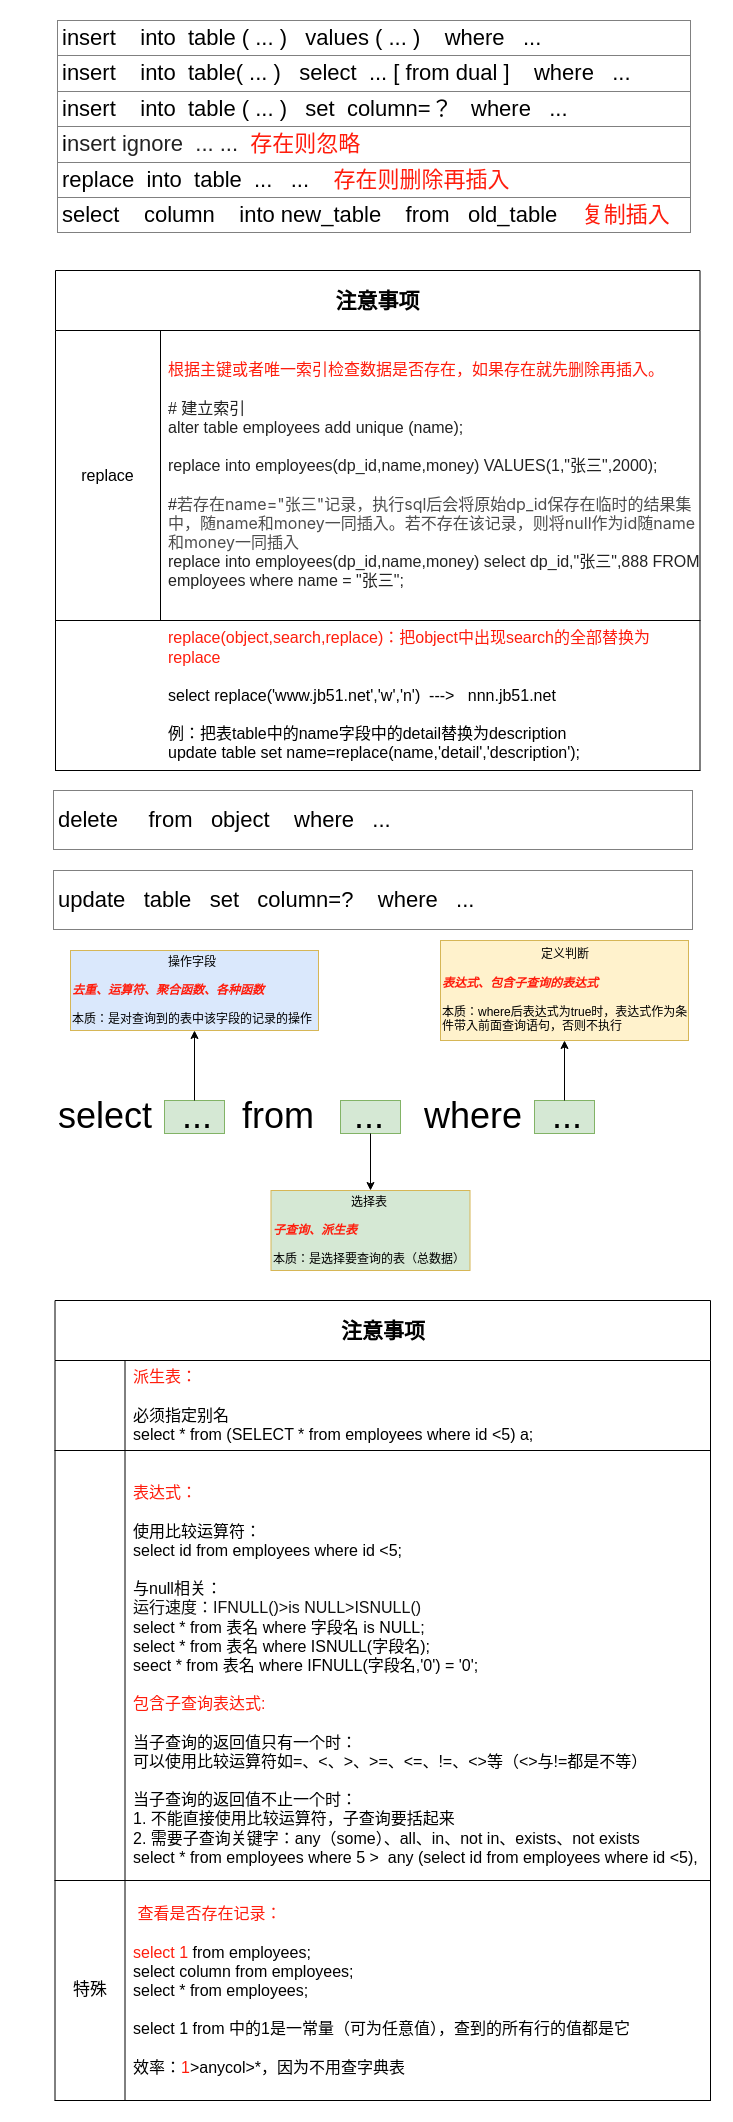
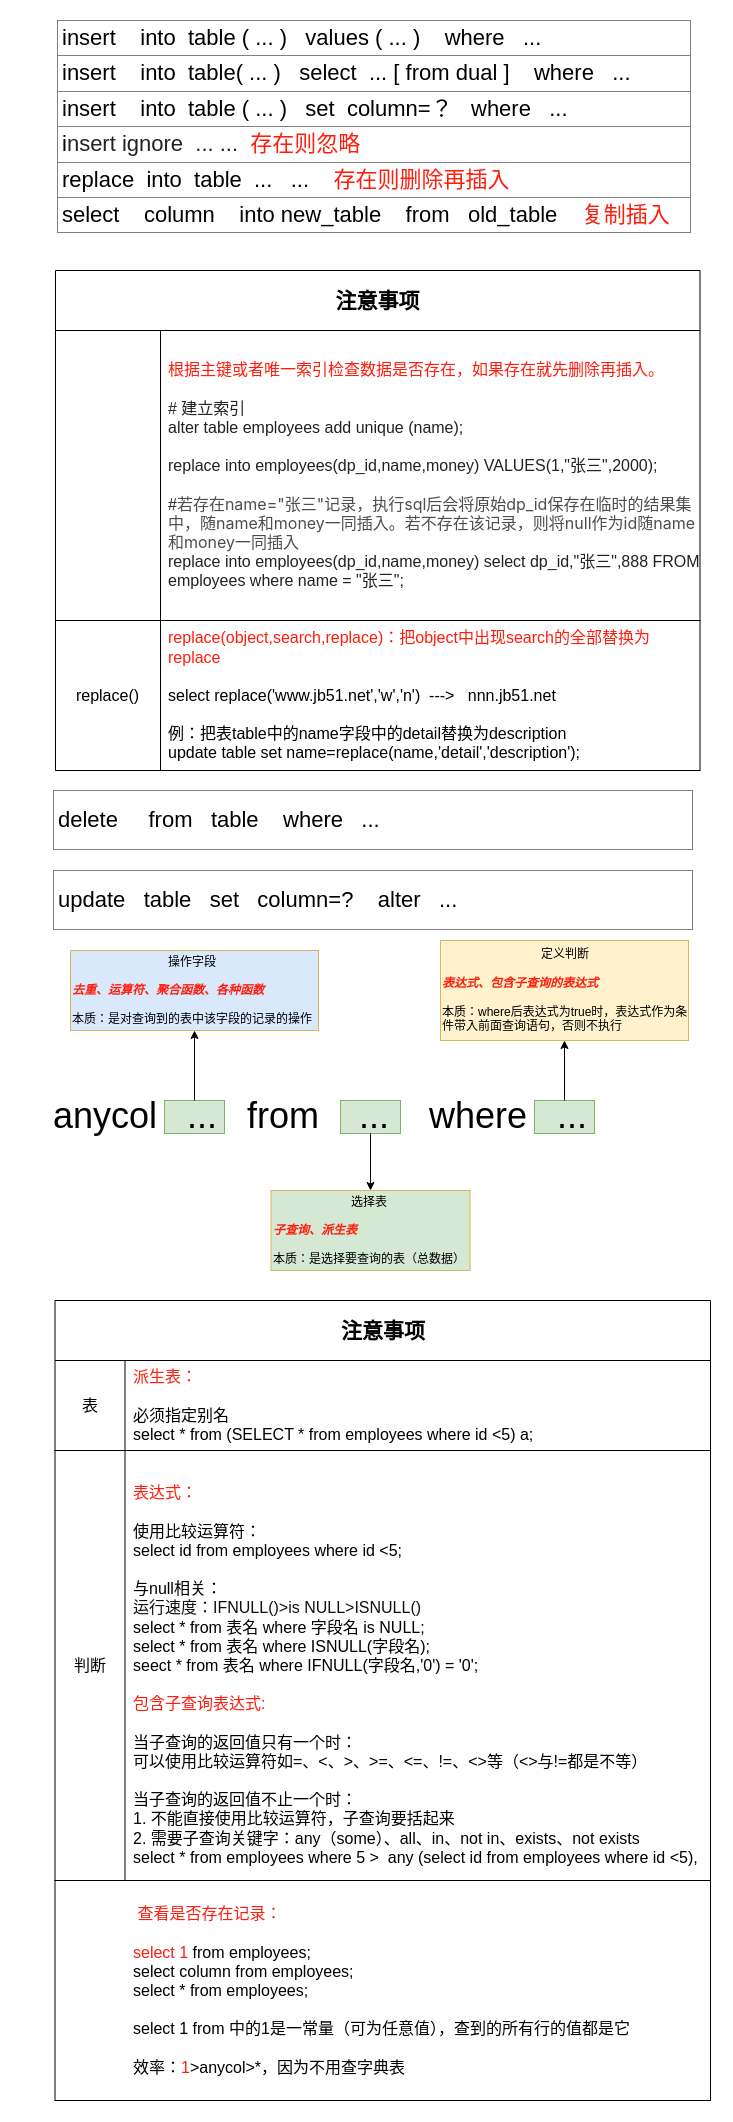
node "replace": removed
node "replace()": added
node "delete from object where ...": label "delete from object where ..." -> "delete from table where ..."
node "update table set column=? where ...": label "update table set column=? where ..." -> "update table set column=? alter ..."
node "select ... from ... where ...": label "select ... from ... where ..." -> "anycol ... from ... where ..."
node "表": added
node "判断": added
node "特殊": removed
